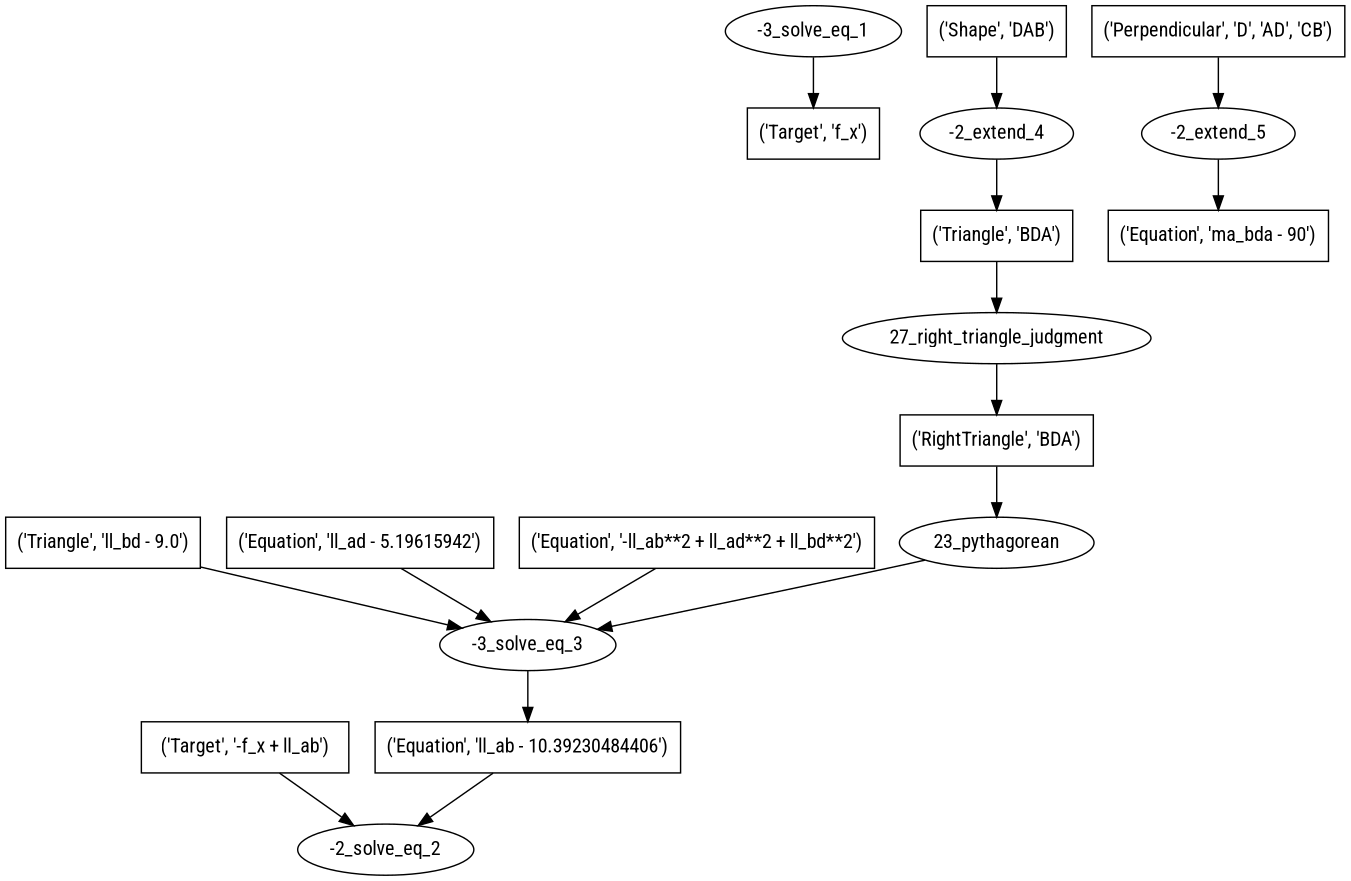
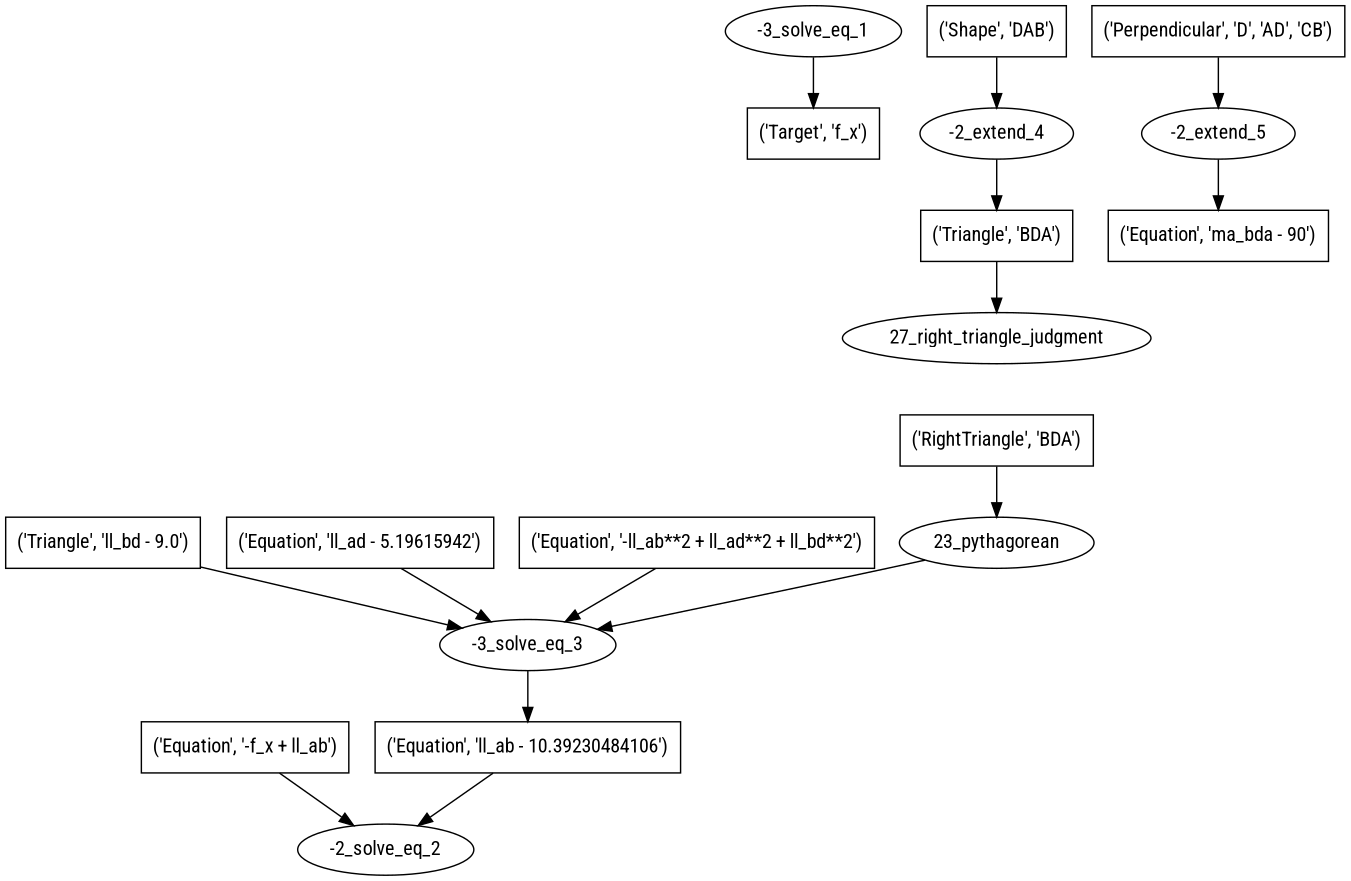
edge "27_right_triangle_judgment" -> "('RightTriangle', 'BDA')": removed
node "('Target', '-f_x + ll_ab')": label "('Target', '-f_x + ll_ab')" -> "('Equation', '-f_x + ll_ab')"
node "('Equation', 'll_ab - 10.39230484406')": label "('Equation', 'll_ab - 10.39230484406')" -> "('Equation', 'll_ab - 10.39230484106')"
